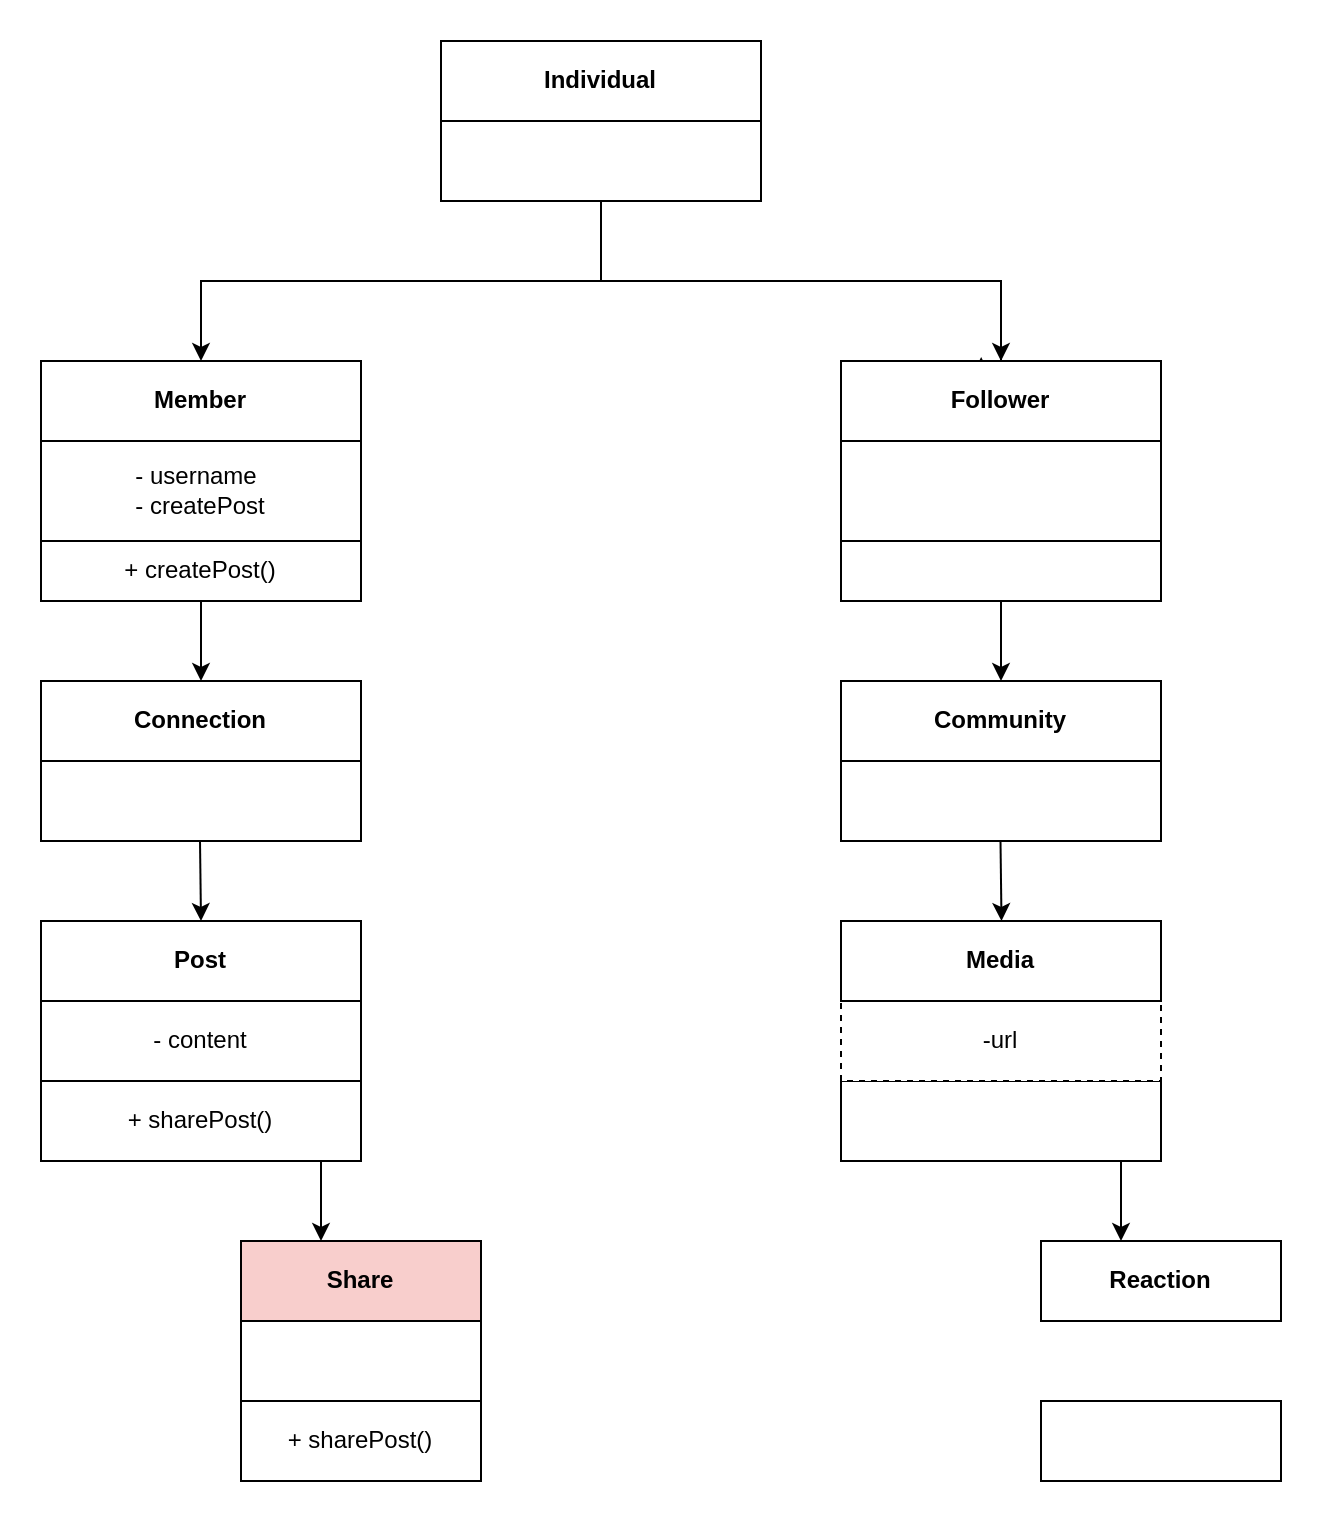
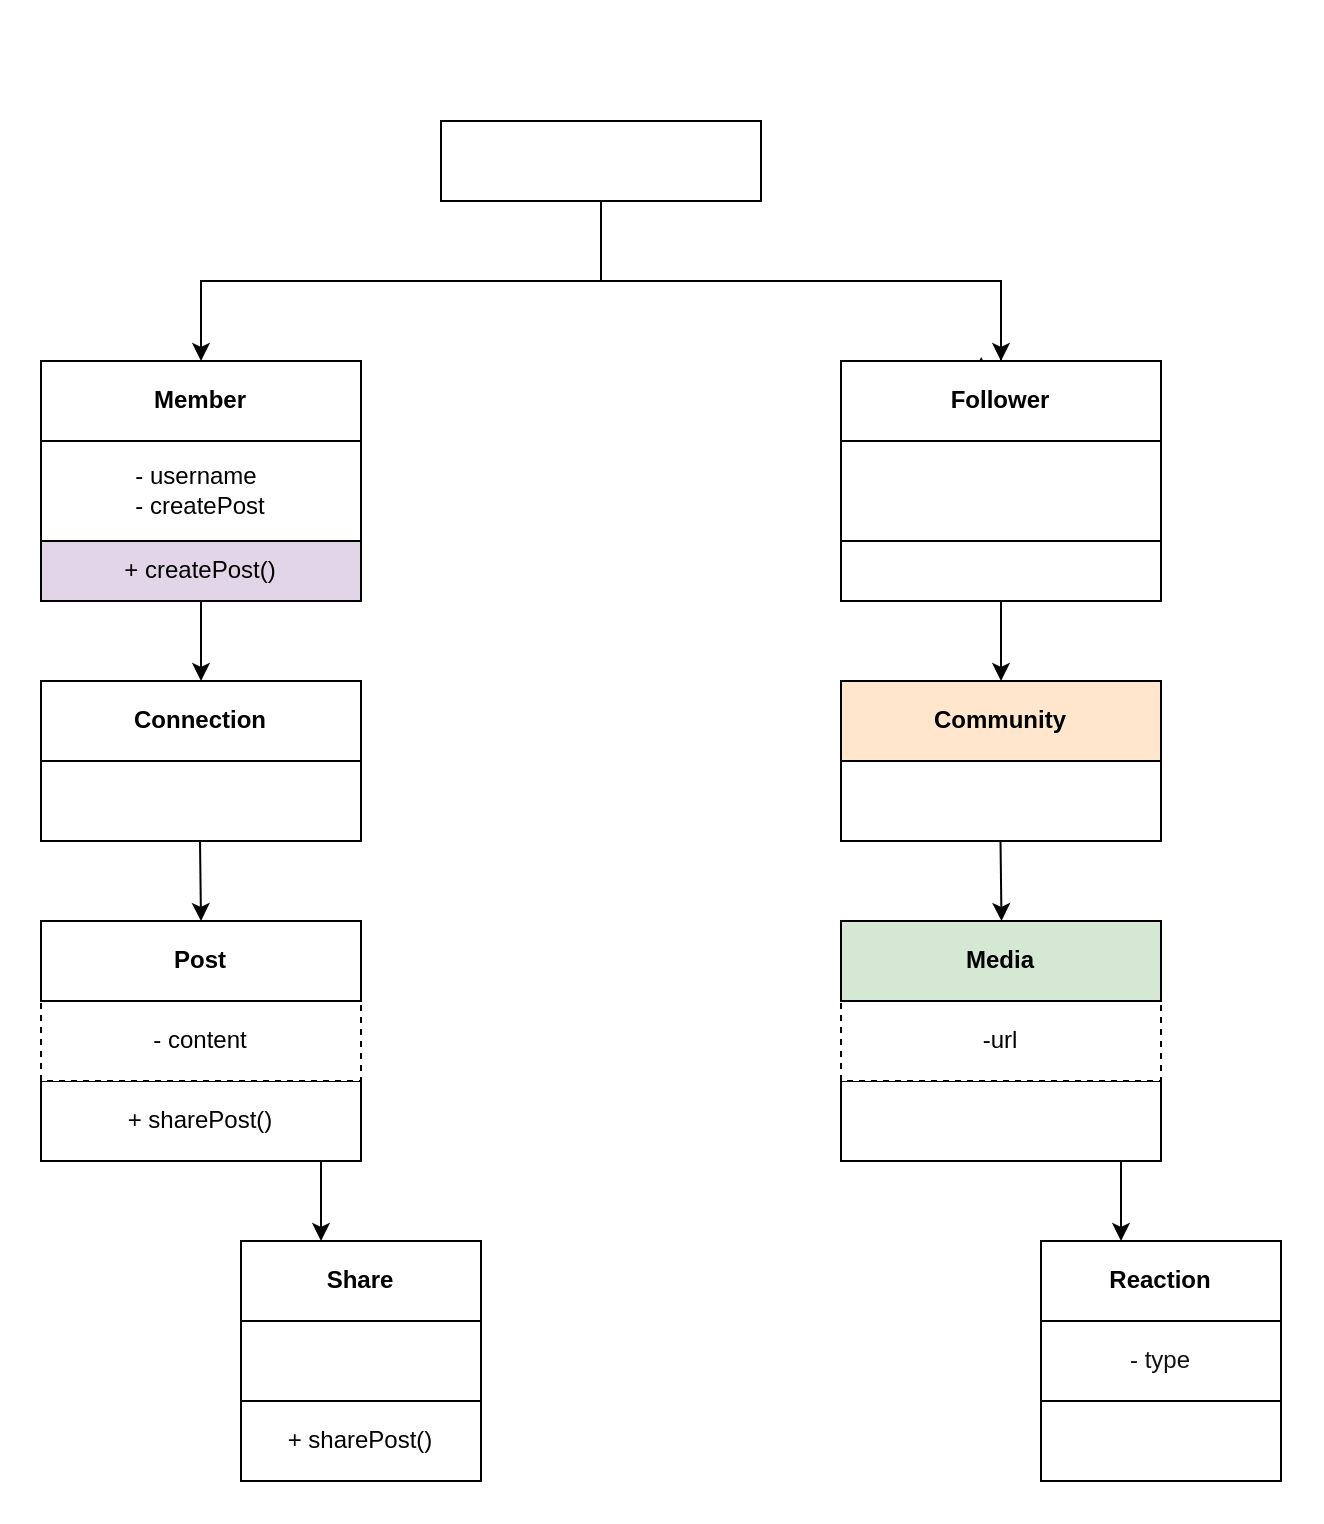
node "Individual": removed
node "+ createPost()": fillcolor #ffffff -> #e1d5e7
node "Community": fillcolor #ffffff -> #ffe6cc
node "Media": fillcolor #ffffff -> #d5e8d4
node "- content": style solid -> dashed
node "Share": fillcolor #f8cecc -> #ffffff
node "- type": added
